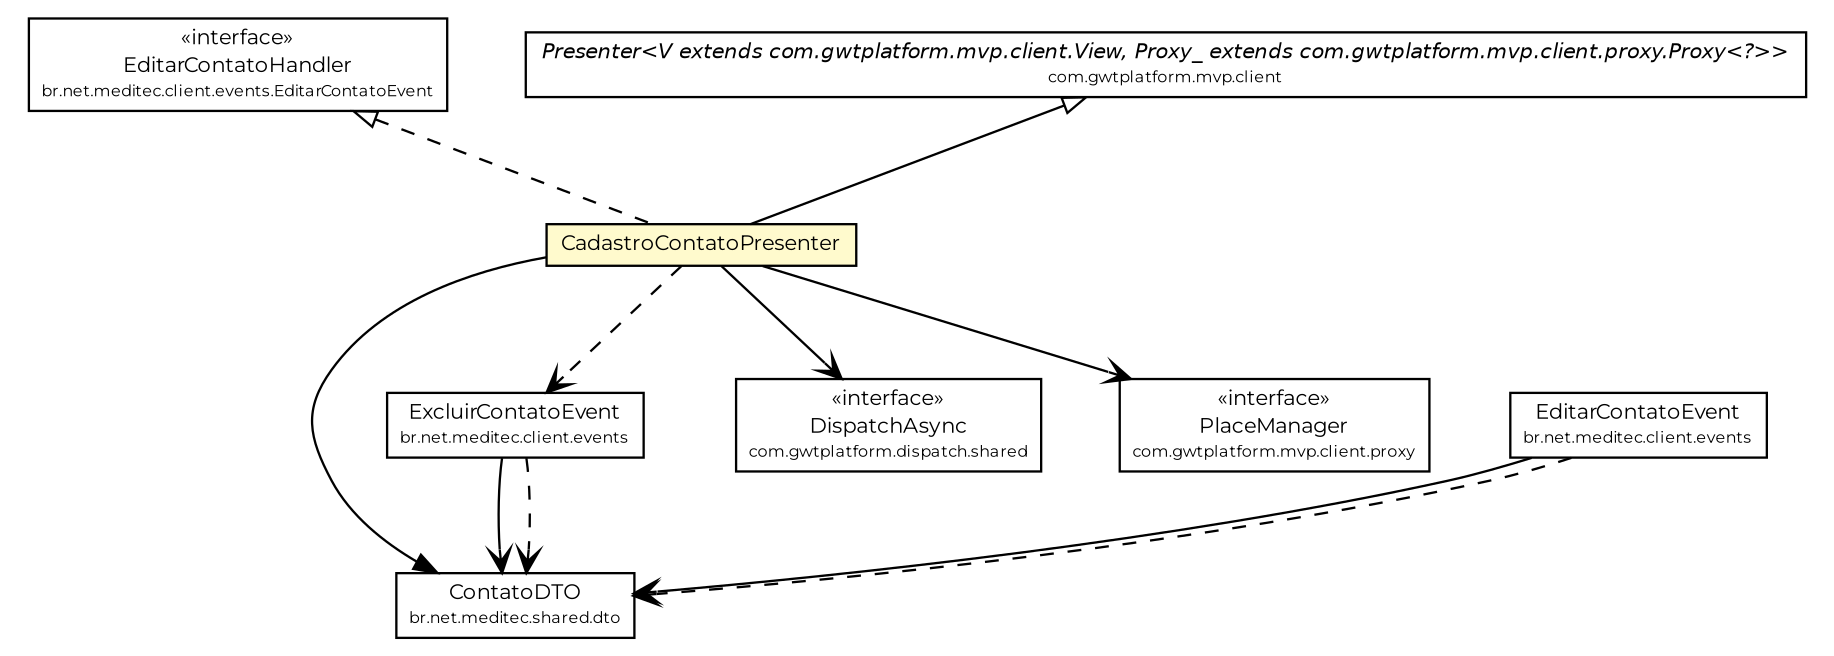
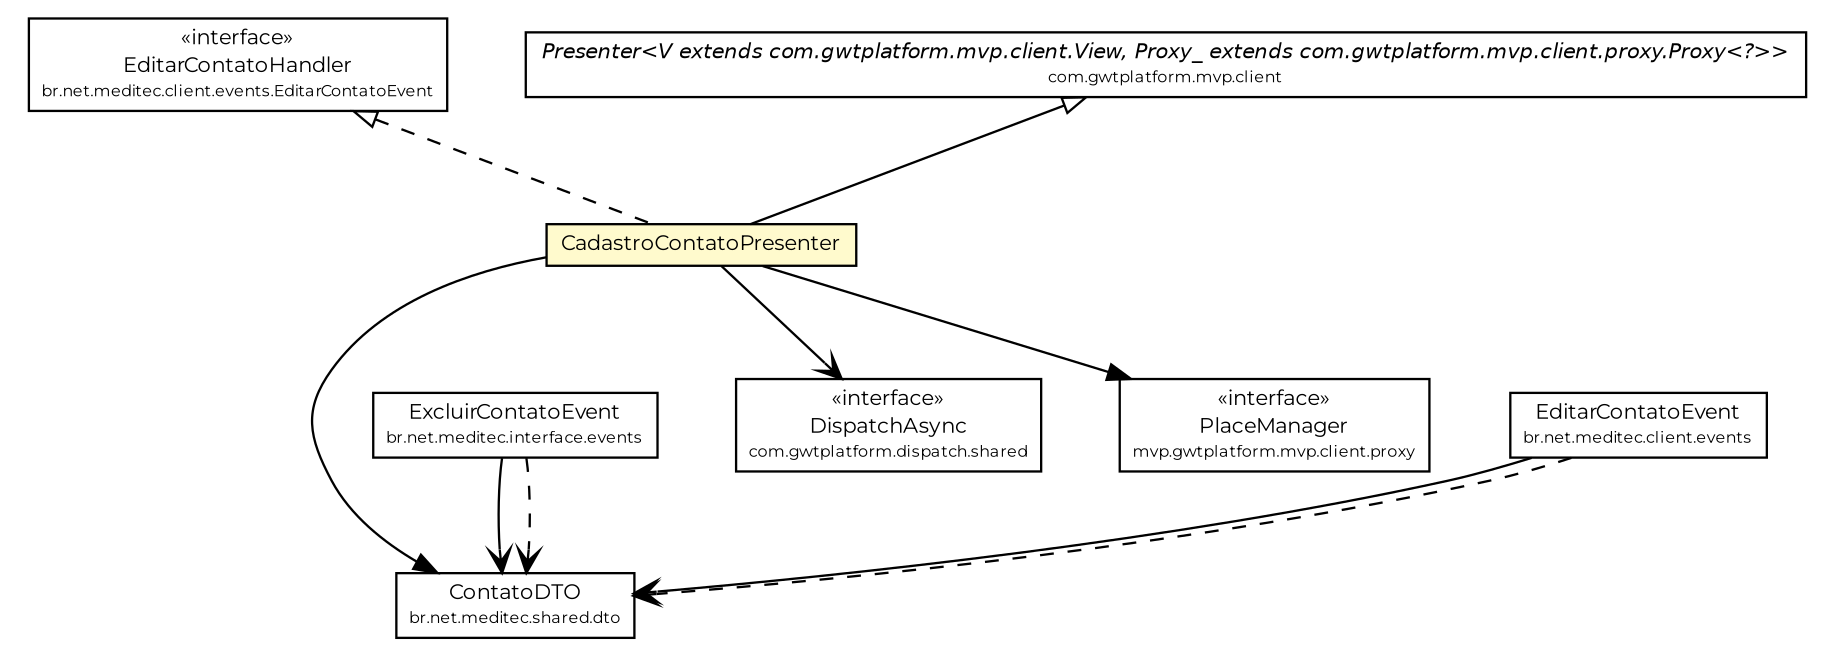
edge "CadastroContatoPresenter" -> "PlaceManager": arrowhead open -> normal
edge "CadastroContatoPresenter" -> "ExcluirContatoEvent": removed
node "ExcluirContatoEvent": text "br.net.meditec.client.events" -> "br.net.meditec.interface.events"
node "PlaceManager": text "com.gwtplatform.mvp.client.proxy" -> "mvp.gwtplatform.mvp.client.proxy"
